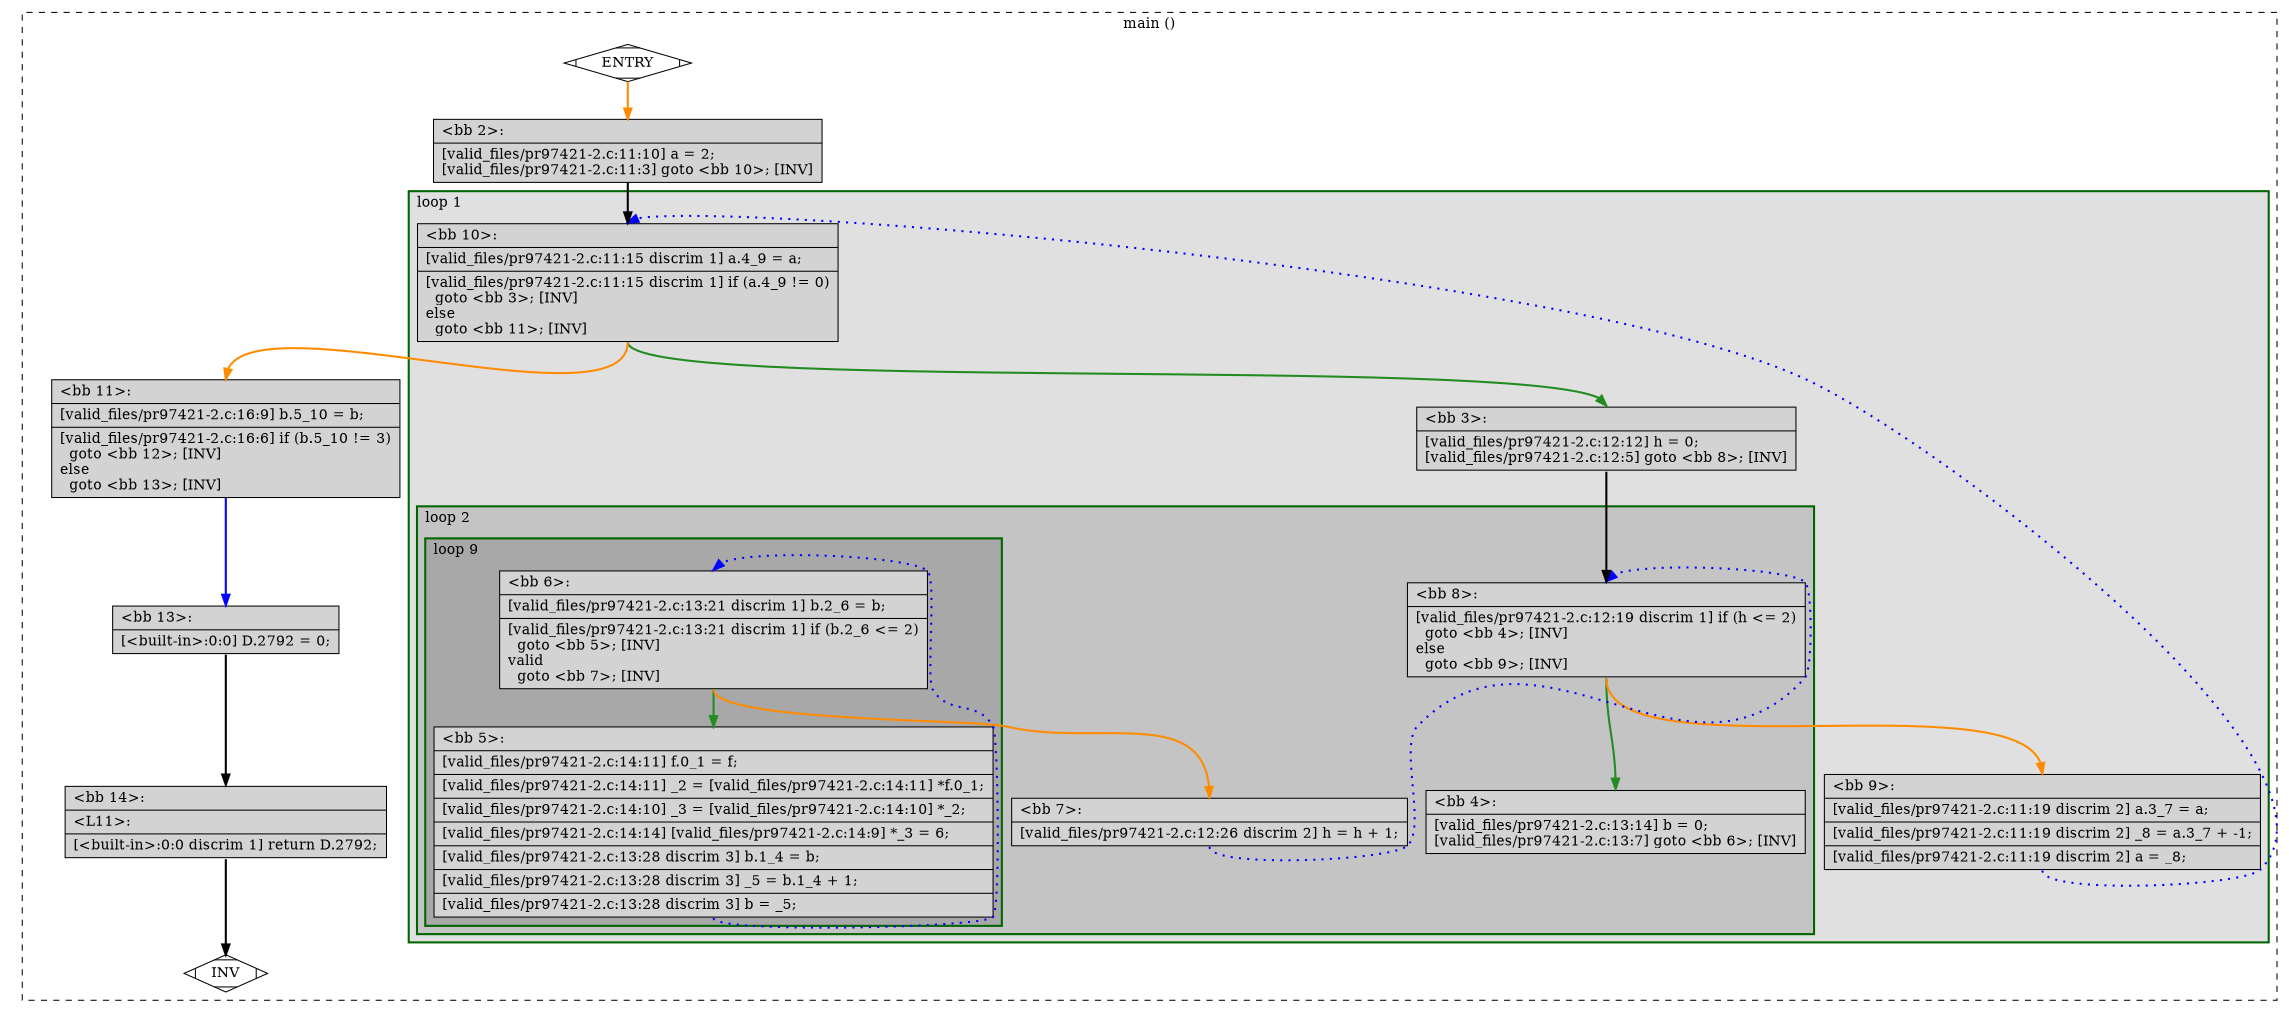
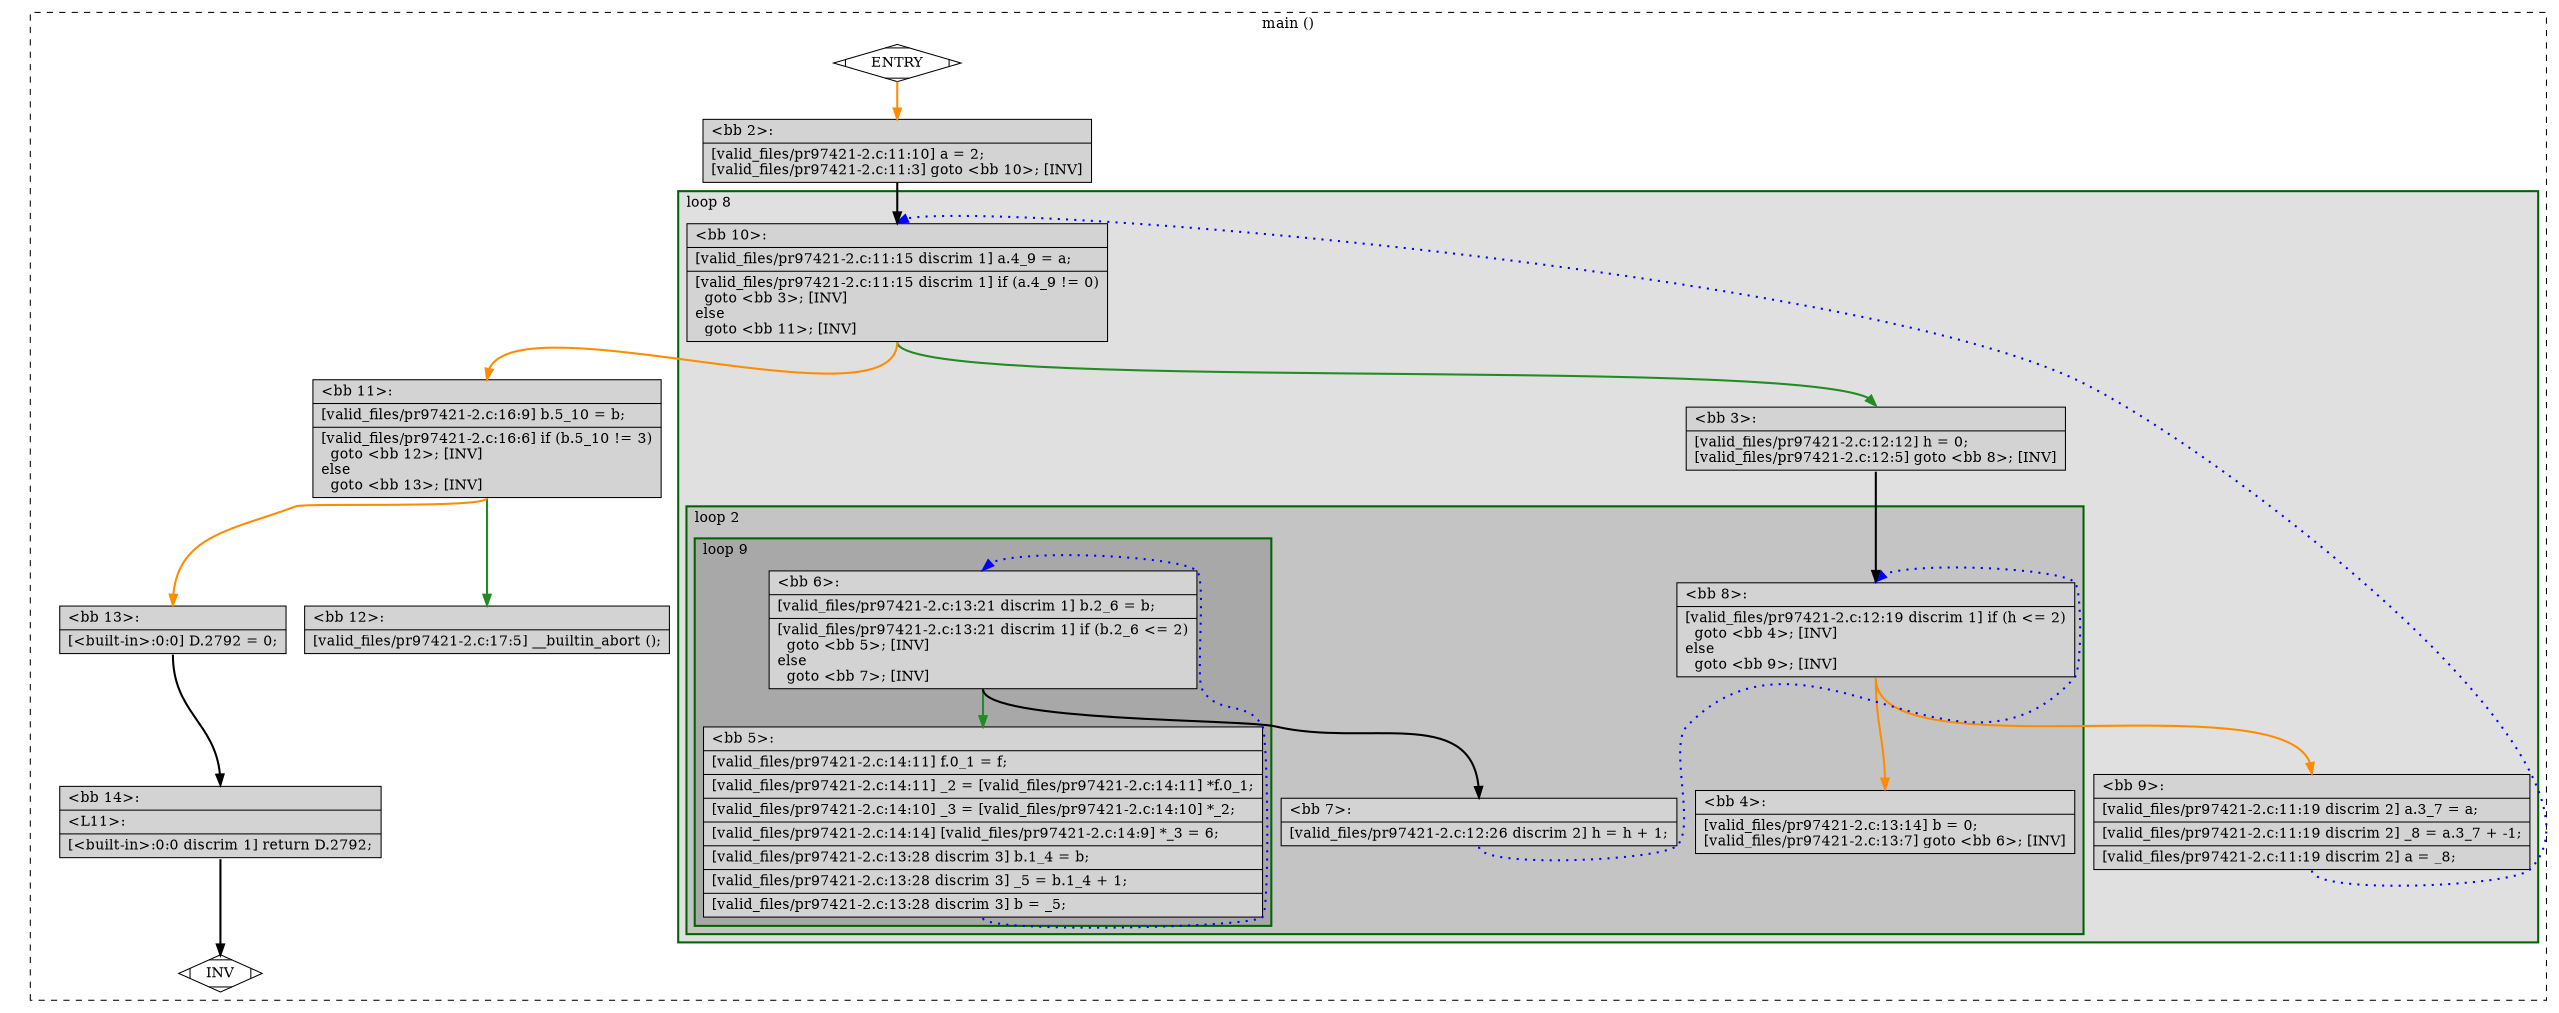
cluster "loop 1": label "loop 1" -> "loop 8"
edge "<bb 11>:" -> "<bb 13>:": color blue -> darkorange
node "<bb 12>:": added
node "<bb 6>:": text "valid" -> "else"
edge "<bb 6>:" -> "<bb 7>:": color darkorange -> black
edge "<bb 8>:" -> "<bb 4>:": color forestgreen -> darkorange
